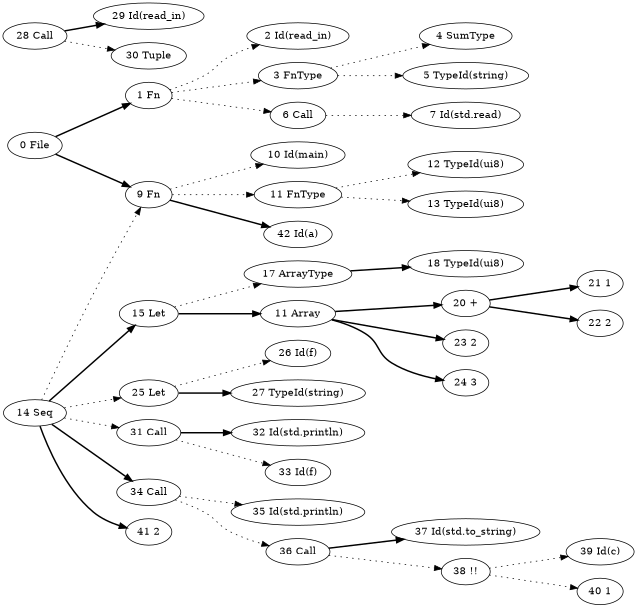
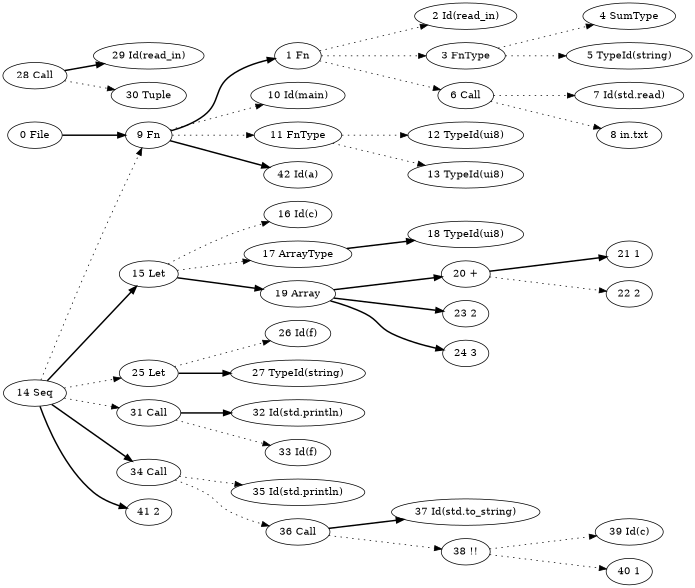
edge "0 File" -> "1 Fn": now "9 Fn" -> "1 Fn"
node "8 in.txt": added
node "16 Id(c)": added
edge "20 +" -> "22 2": style bold -> dotted
node "11 Array": label "11 Array" -> "19 Array"
